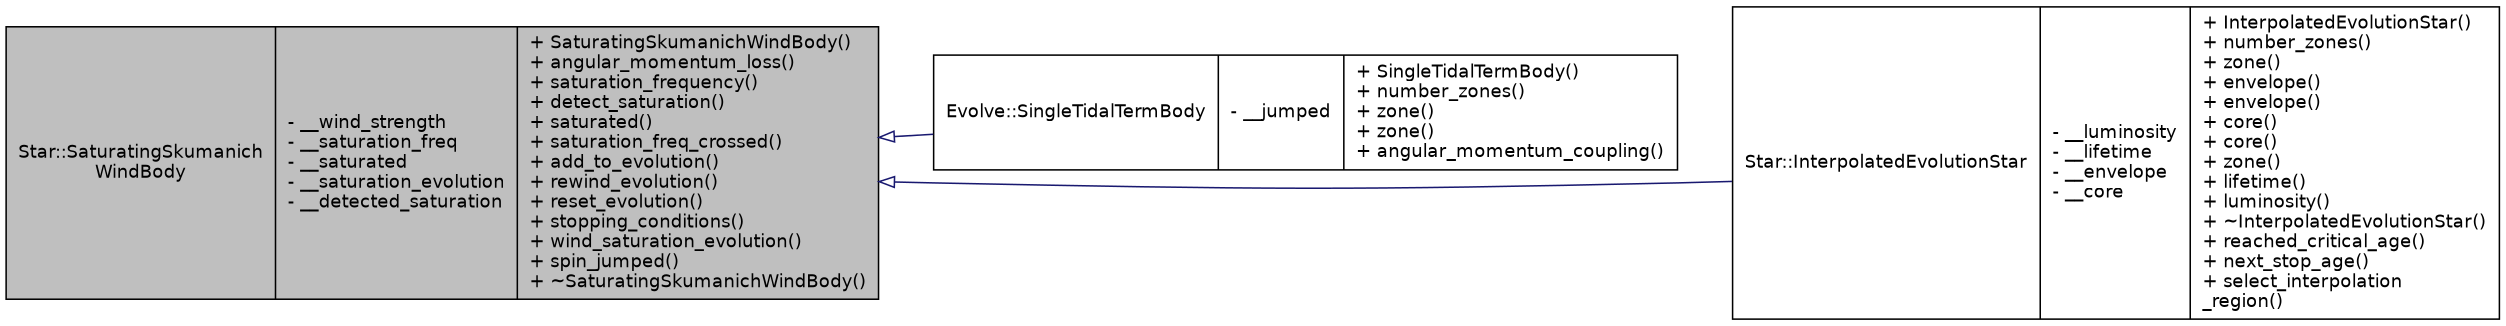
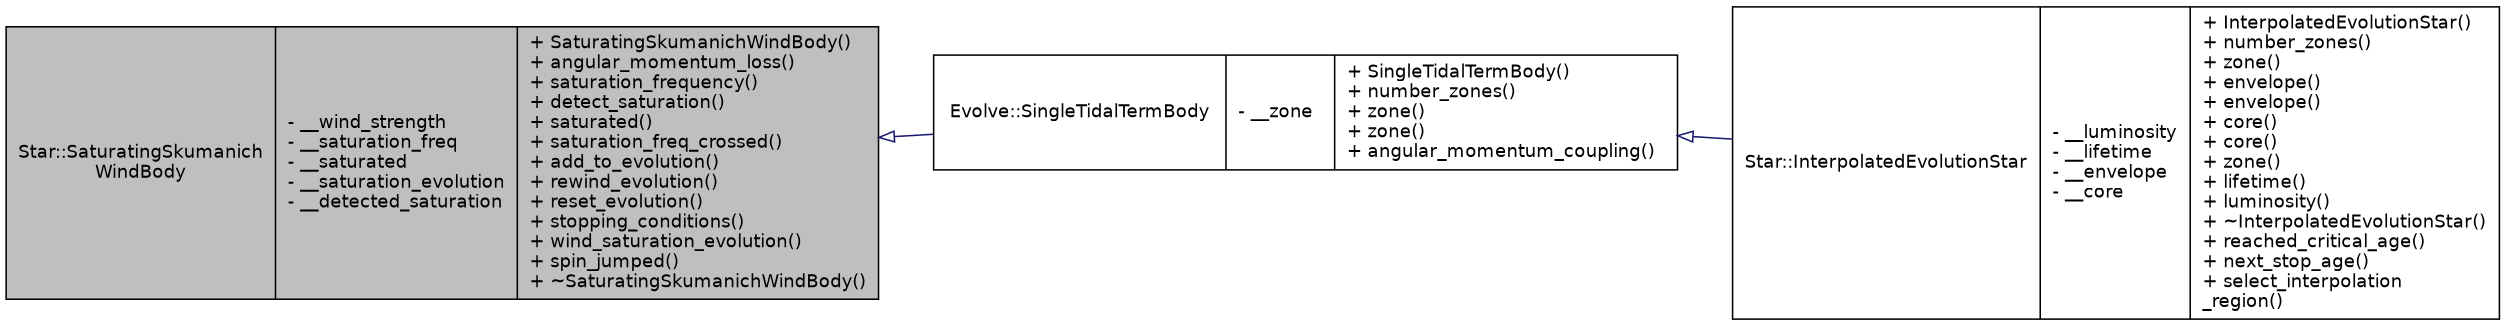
node "Evolve::SingleTidalTermBody": text "- __jumped" -> "- __zone"
edge "Star::InterpolatedEvolutionStar" -> "Star::SaturatingSkumanich": now "Star::InterpolatedEvolutionStar" -> "Evolve::SingleTidalTermBody"
